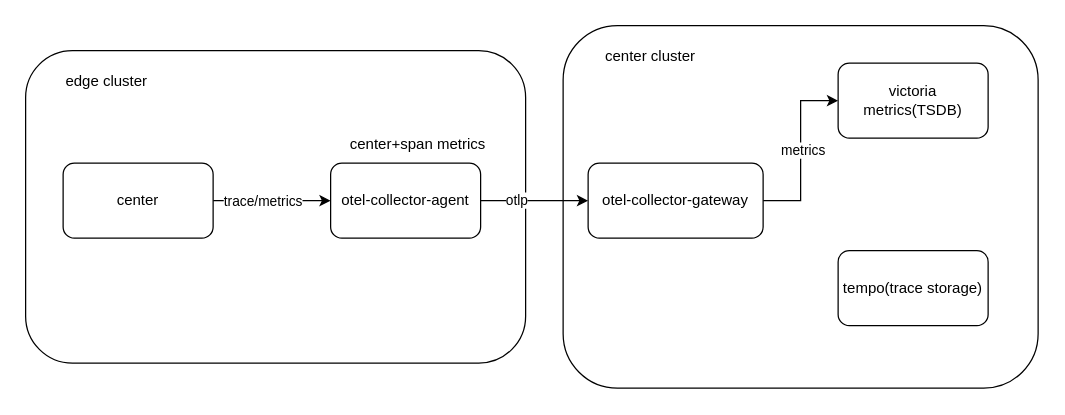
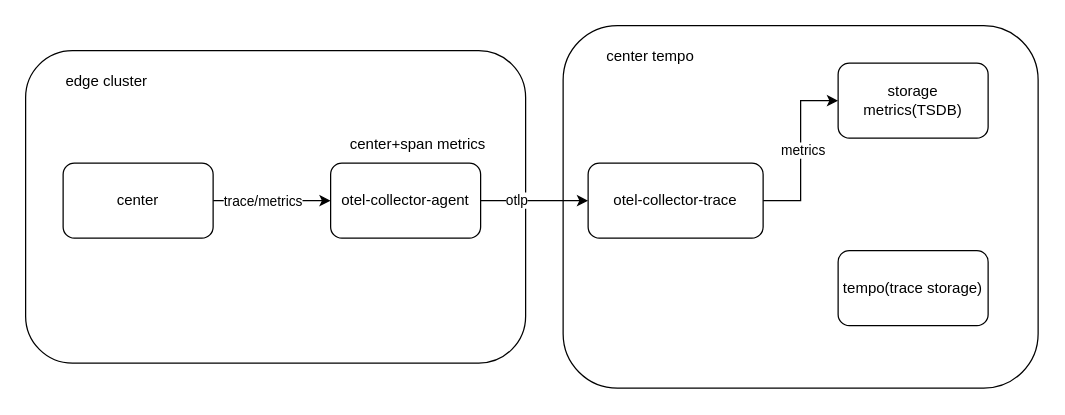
node "center cluster": label "center cluster" -> "center tempo"
node "victoria metrics(TSDB)": label "victoria metrics(TSDB)" -> "storage metrics(TSDB)"
node "otel-collector-gateway": label "otel-collector-gateway" -> "otel-collector-trace"
